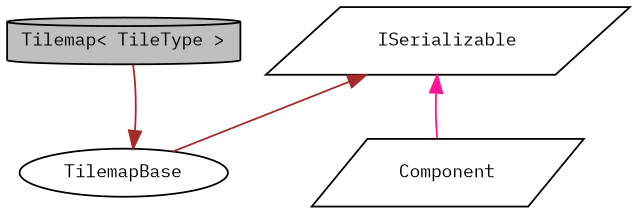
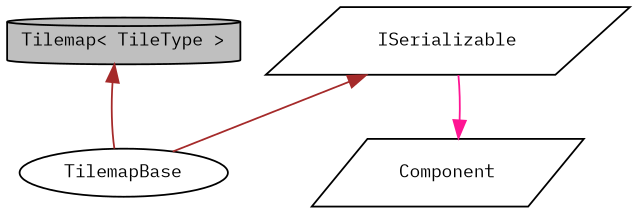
edge "Tilemap< TileType >" -> "TilemapBase": reversed
edge "Component" -> "ISerializable": reversed
